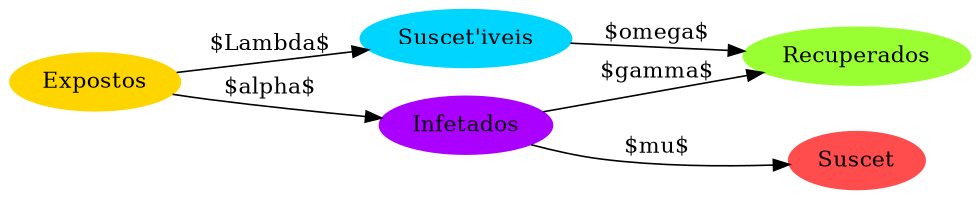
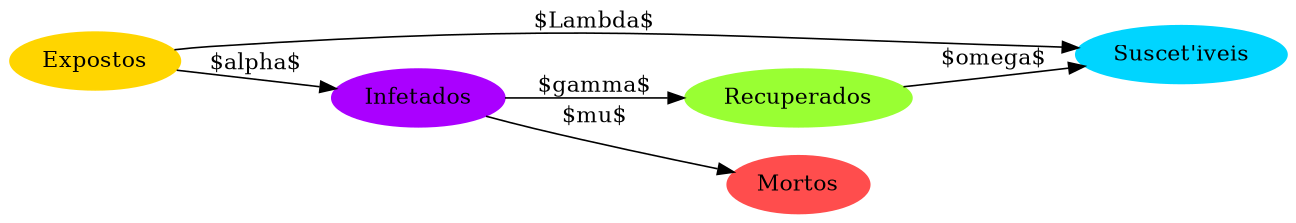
edge "Suscet'iveis" -> "Recuperados": reversed
node "Suscet": label "Suscet" -> "Mortos"
